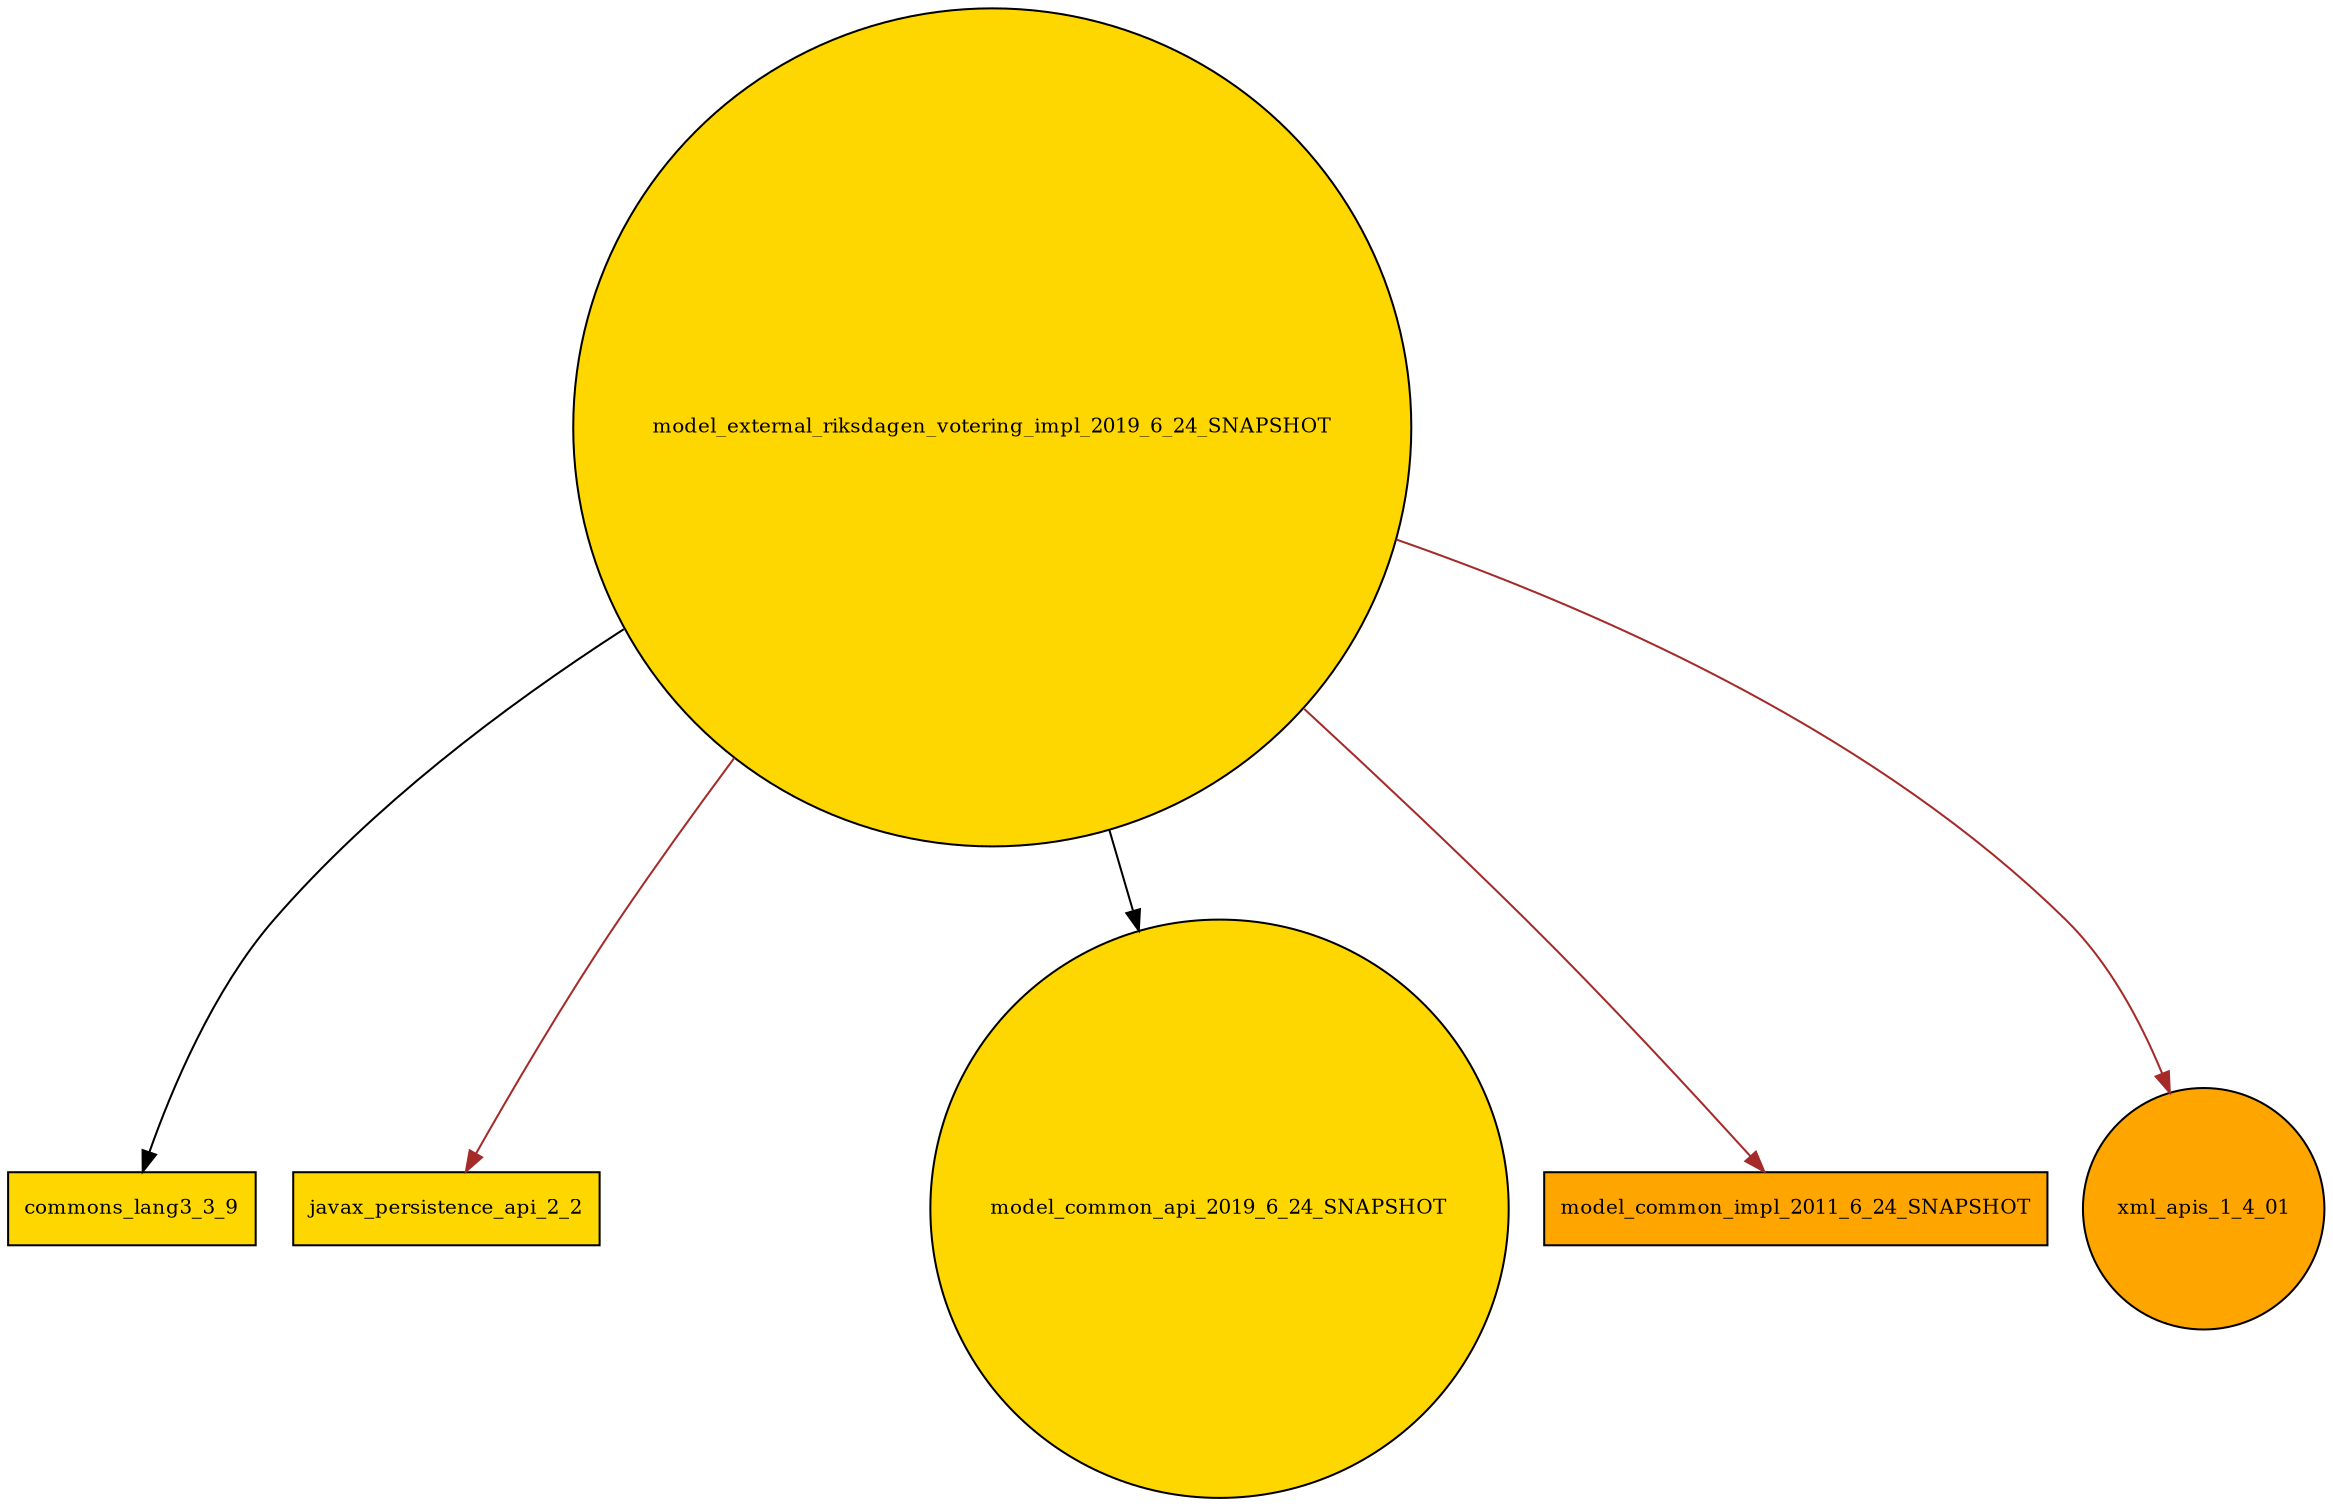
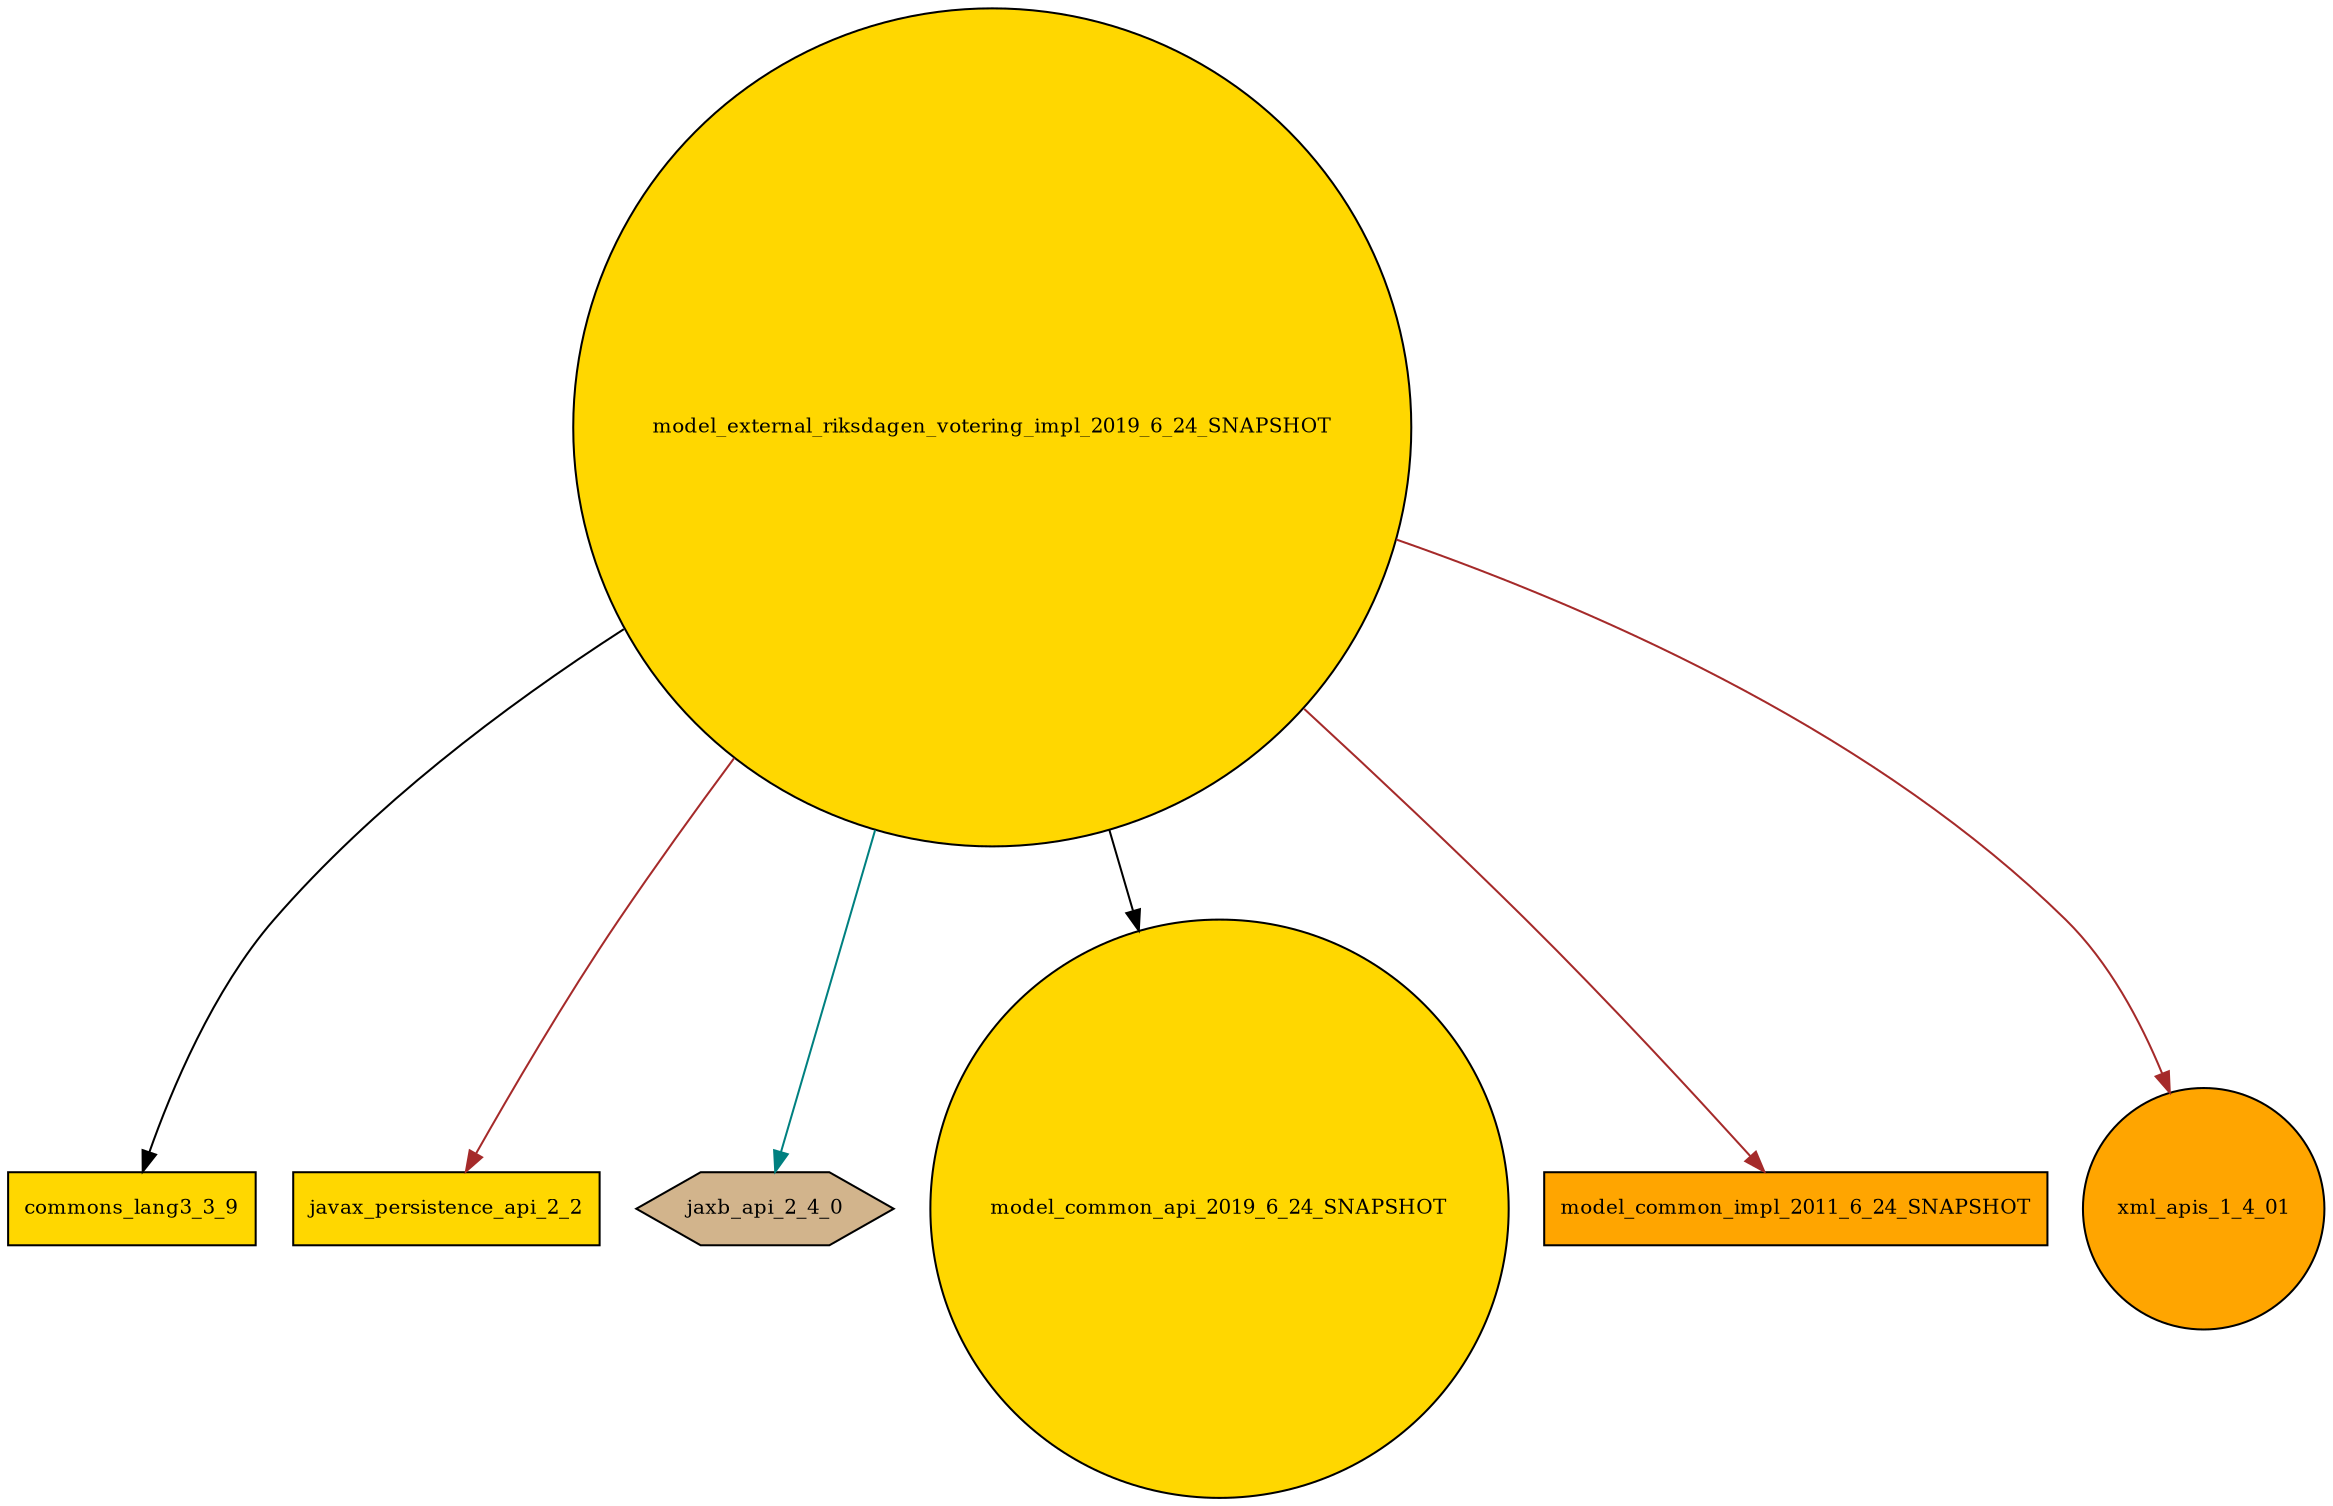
node "jaxb_api_2_4_0": added
